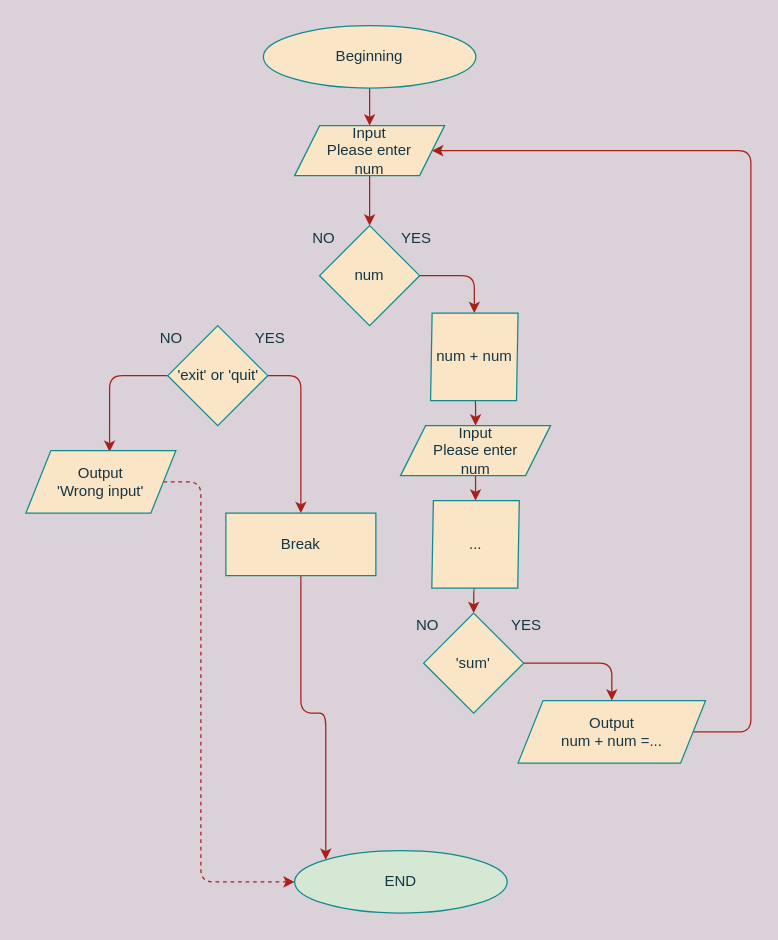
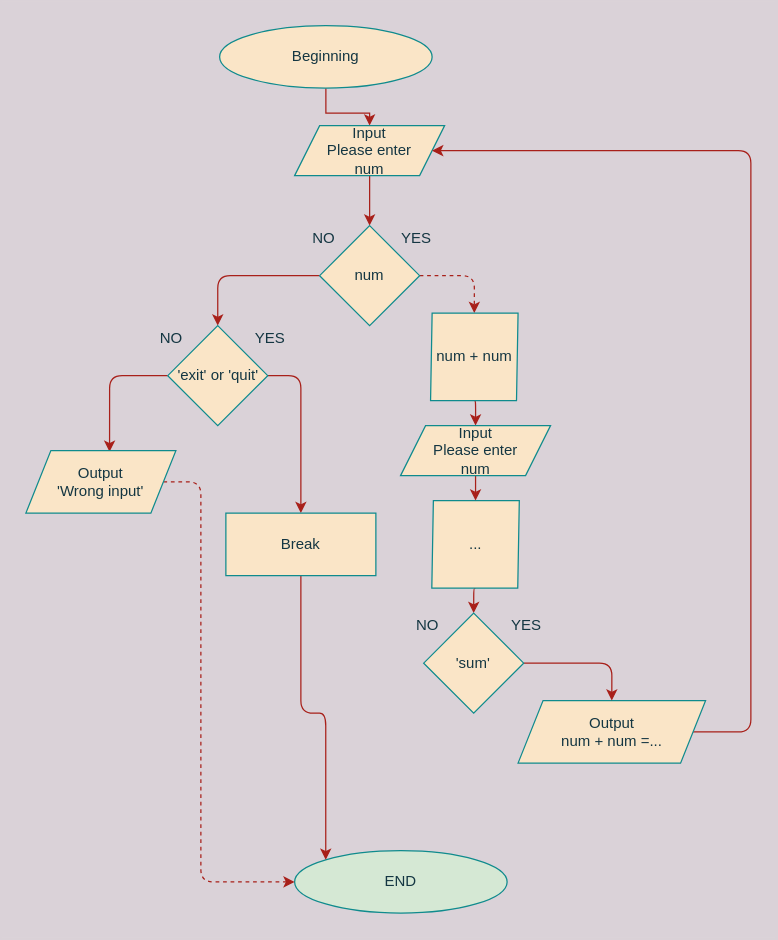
node "Beginning": moved (369, 57) -> (326, 57)
edge "num" -> "'exit' or 'quit'": added
edge "num" -> "num + num": style solid -> dashed
